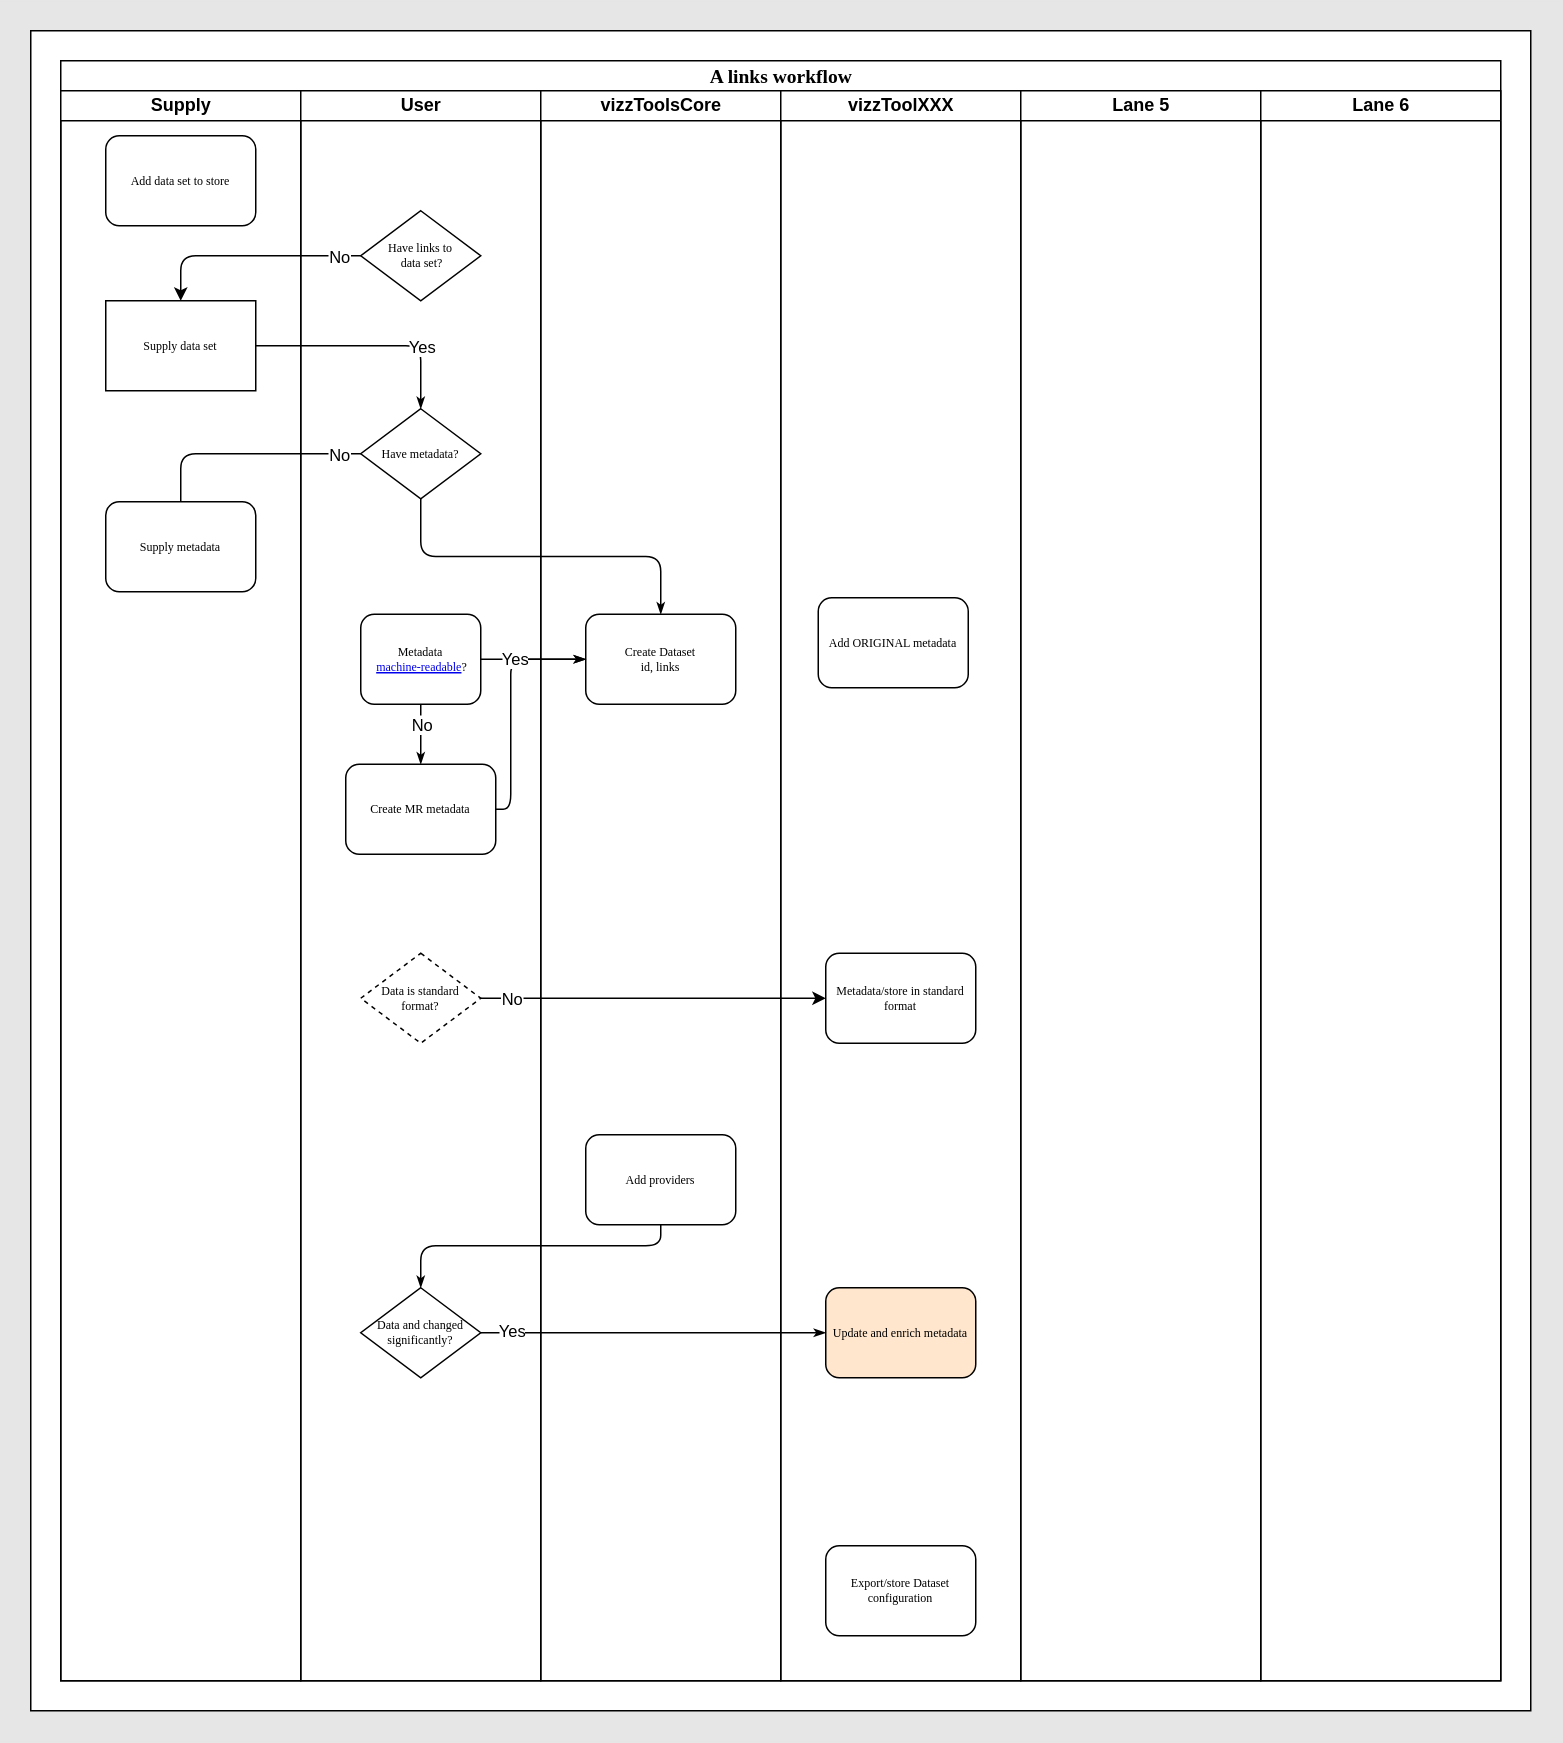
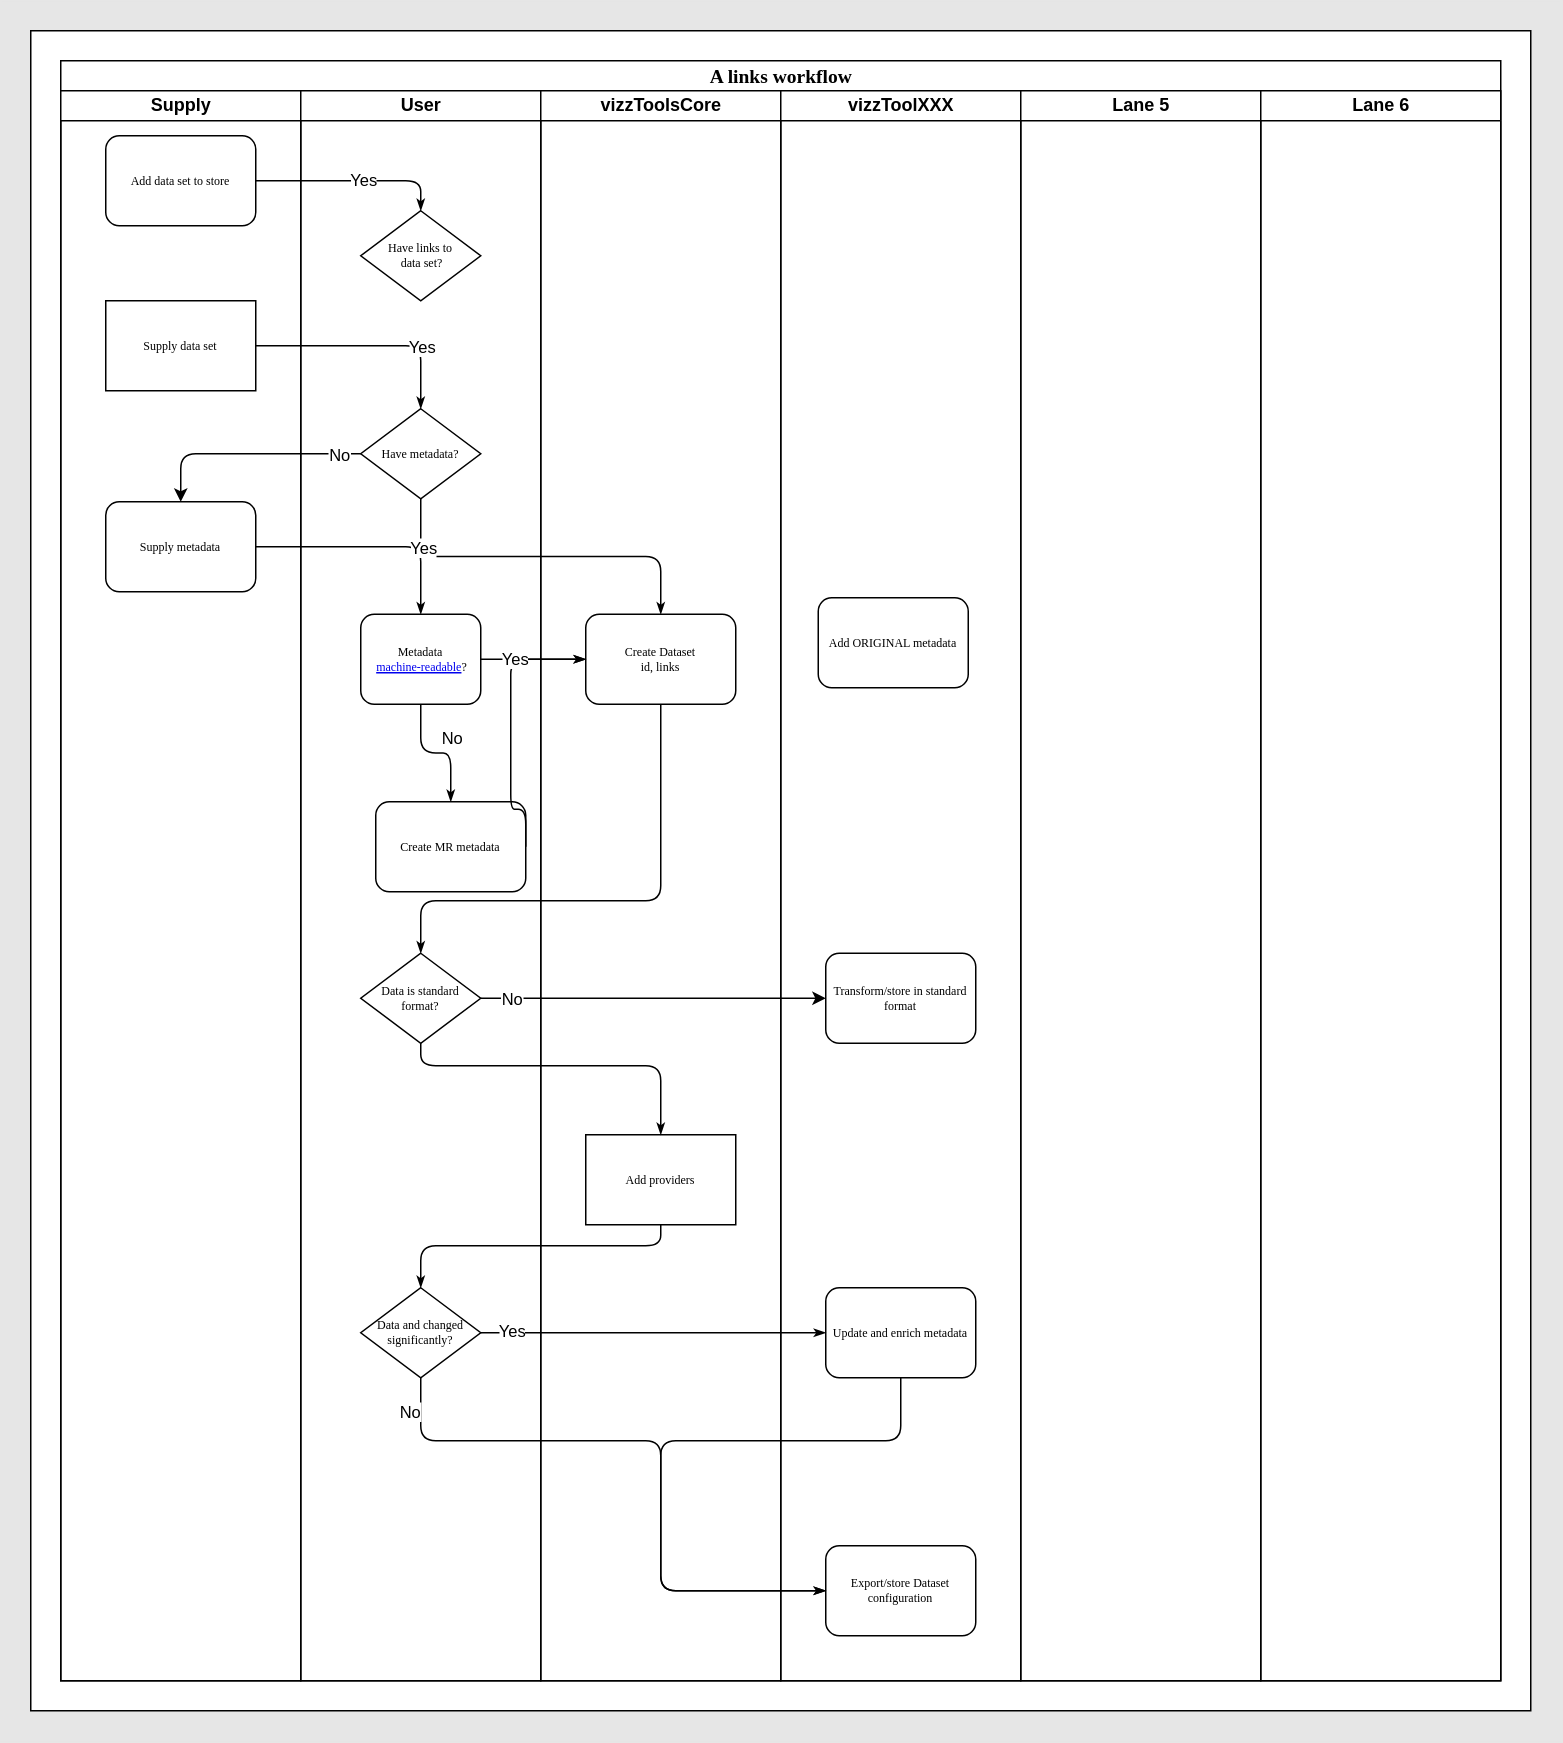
edge "Add data set to store" -> "Have links to data set?": added, label "Yes"
edge "Have links to data set?" -> "Supply data set": removed, label "No"
edge "Have metadata?" -- "Supply metadata": arrowhead none -> classic
edge "Supply metadata" -> "Metadata machine-readable?": added, label "Yes"
node "Create MR metadata": moved (421, 809) -> (451, 847)
edge "Create Dataset id, links" -> "Data is standard format?": added
node "Data is standard format?": style dashed -> solid
node "Metadata/store in standard format": label "Metadata/store in standard format" -> "Transform/store in standard format"
edge "Data is standard format?" -> "Add providers": added
node "Add providers": shape rounded rectangle -> rectangle
node "Update and enrich metadata": fillcolor #ffe6cc -> #ffffff
edge "Data and changed significantly?" -> "Export/store Dataset configuration": added
edge "Update and enrich metadata" -> "Export/store Dataset configuration": added, label "No"
